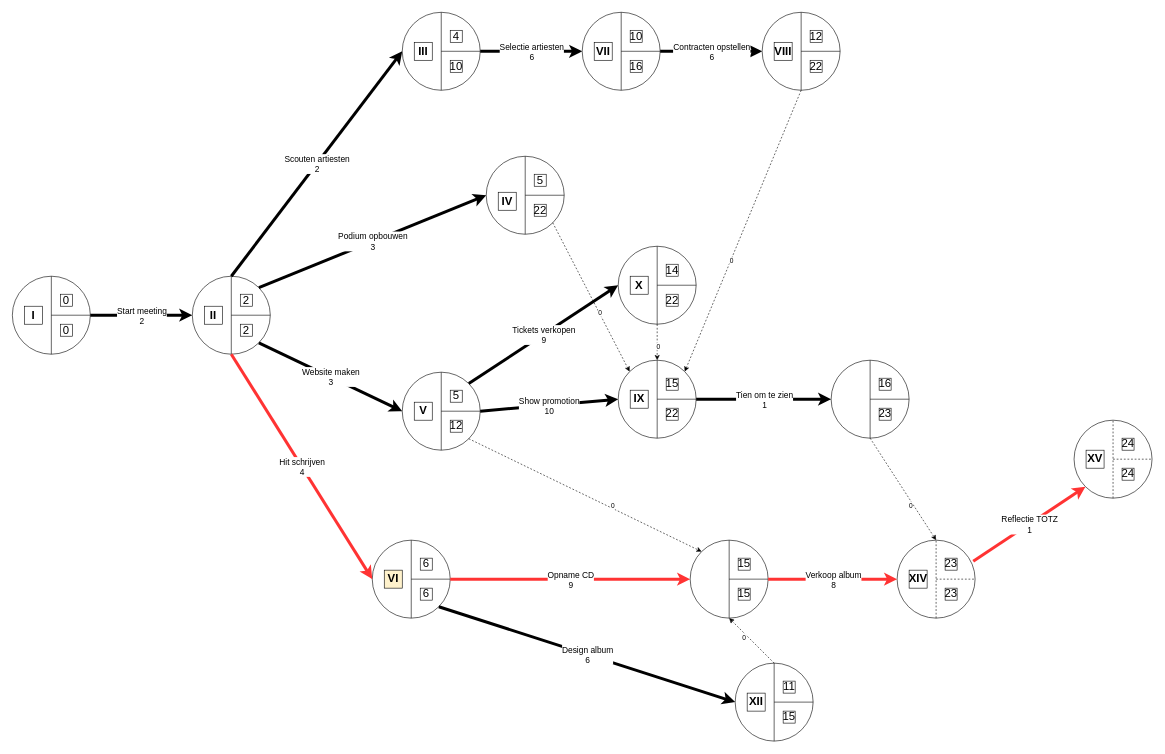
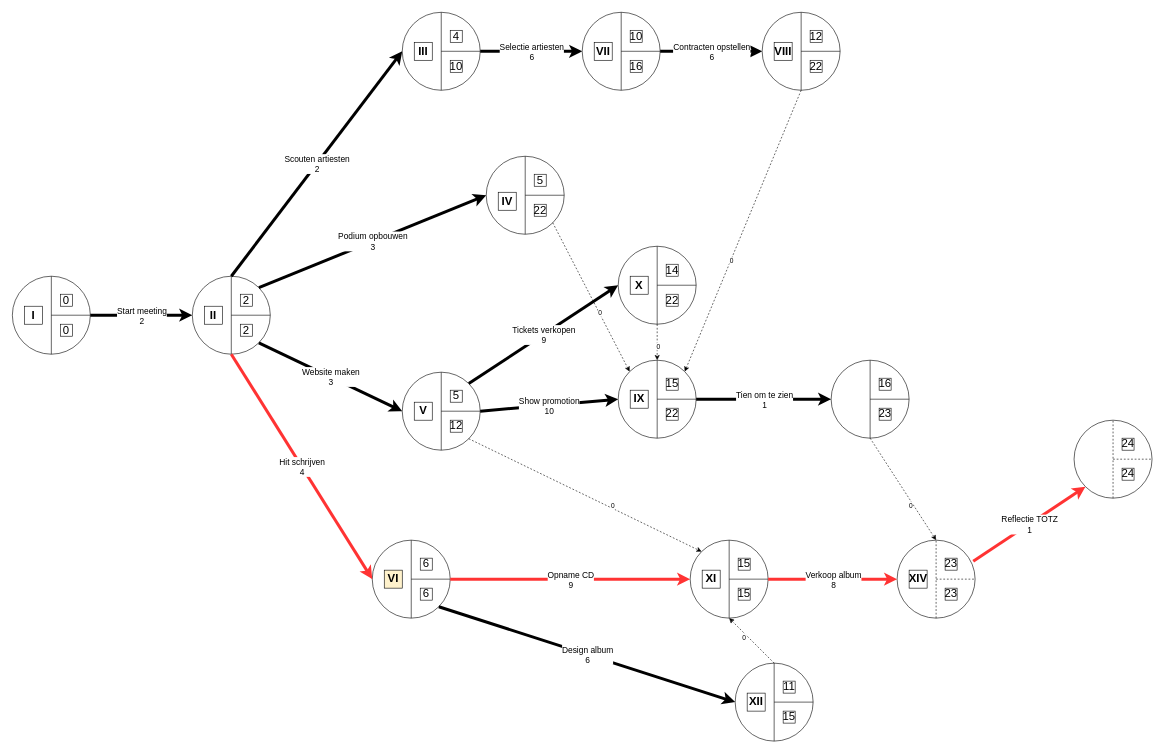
node "XV": removed
node "XI": added
